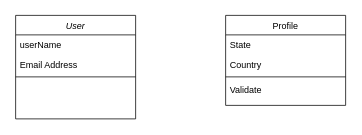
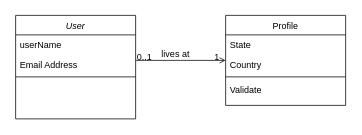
edge "User" -> "Profile": added, labels "0..1", "lives at", "1"
